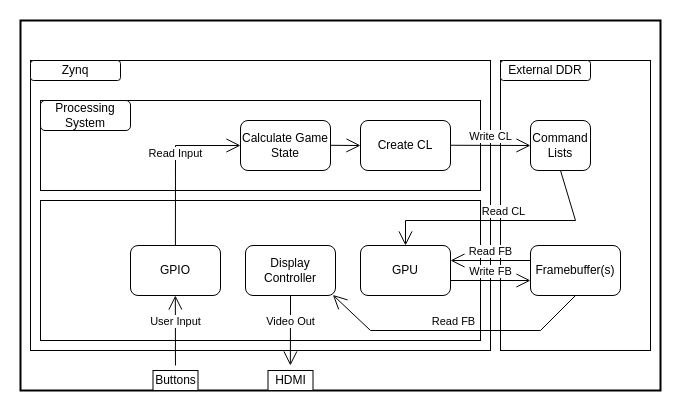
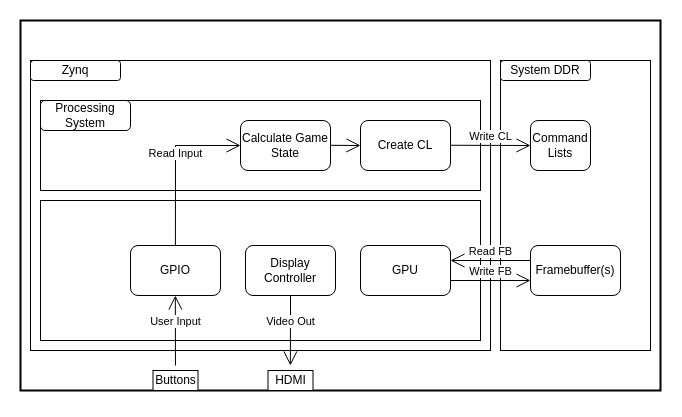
node "External DDR": label "External DDR" -> "System DDR"
edge "Command Lists" -> "GPU": removed, label "Read CL"
edge "Framebuffer(s)" -> "Display Controller": removed, label "Read FB"
